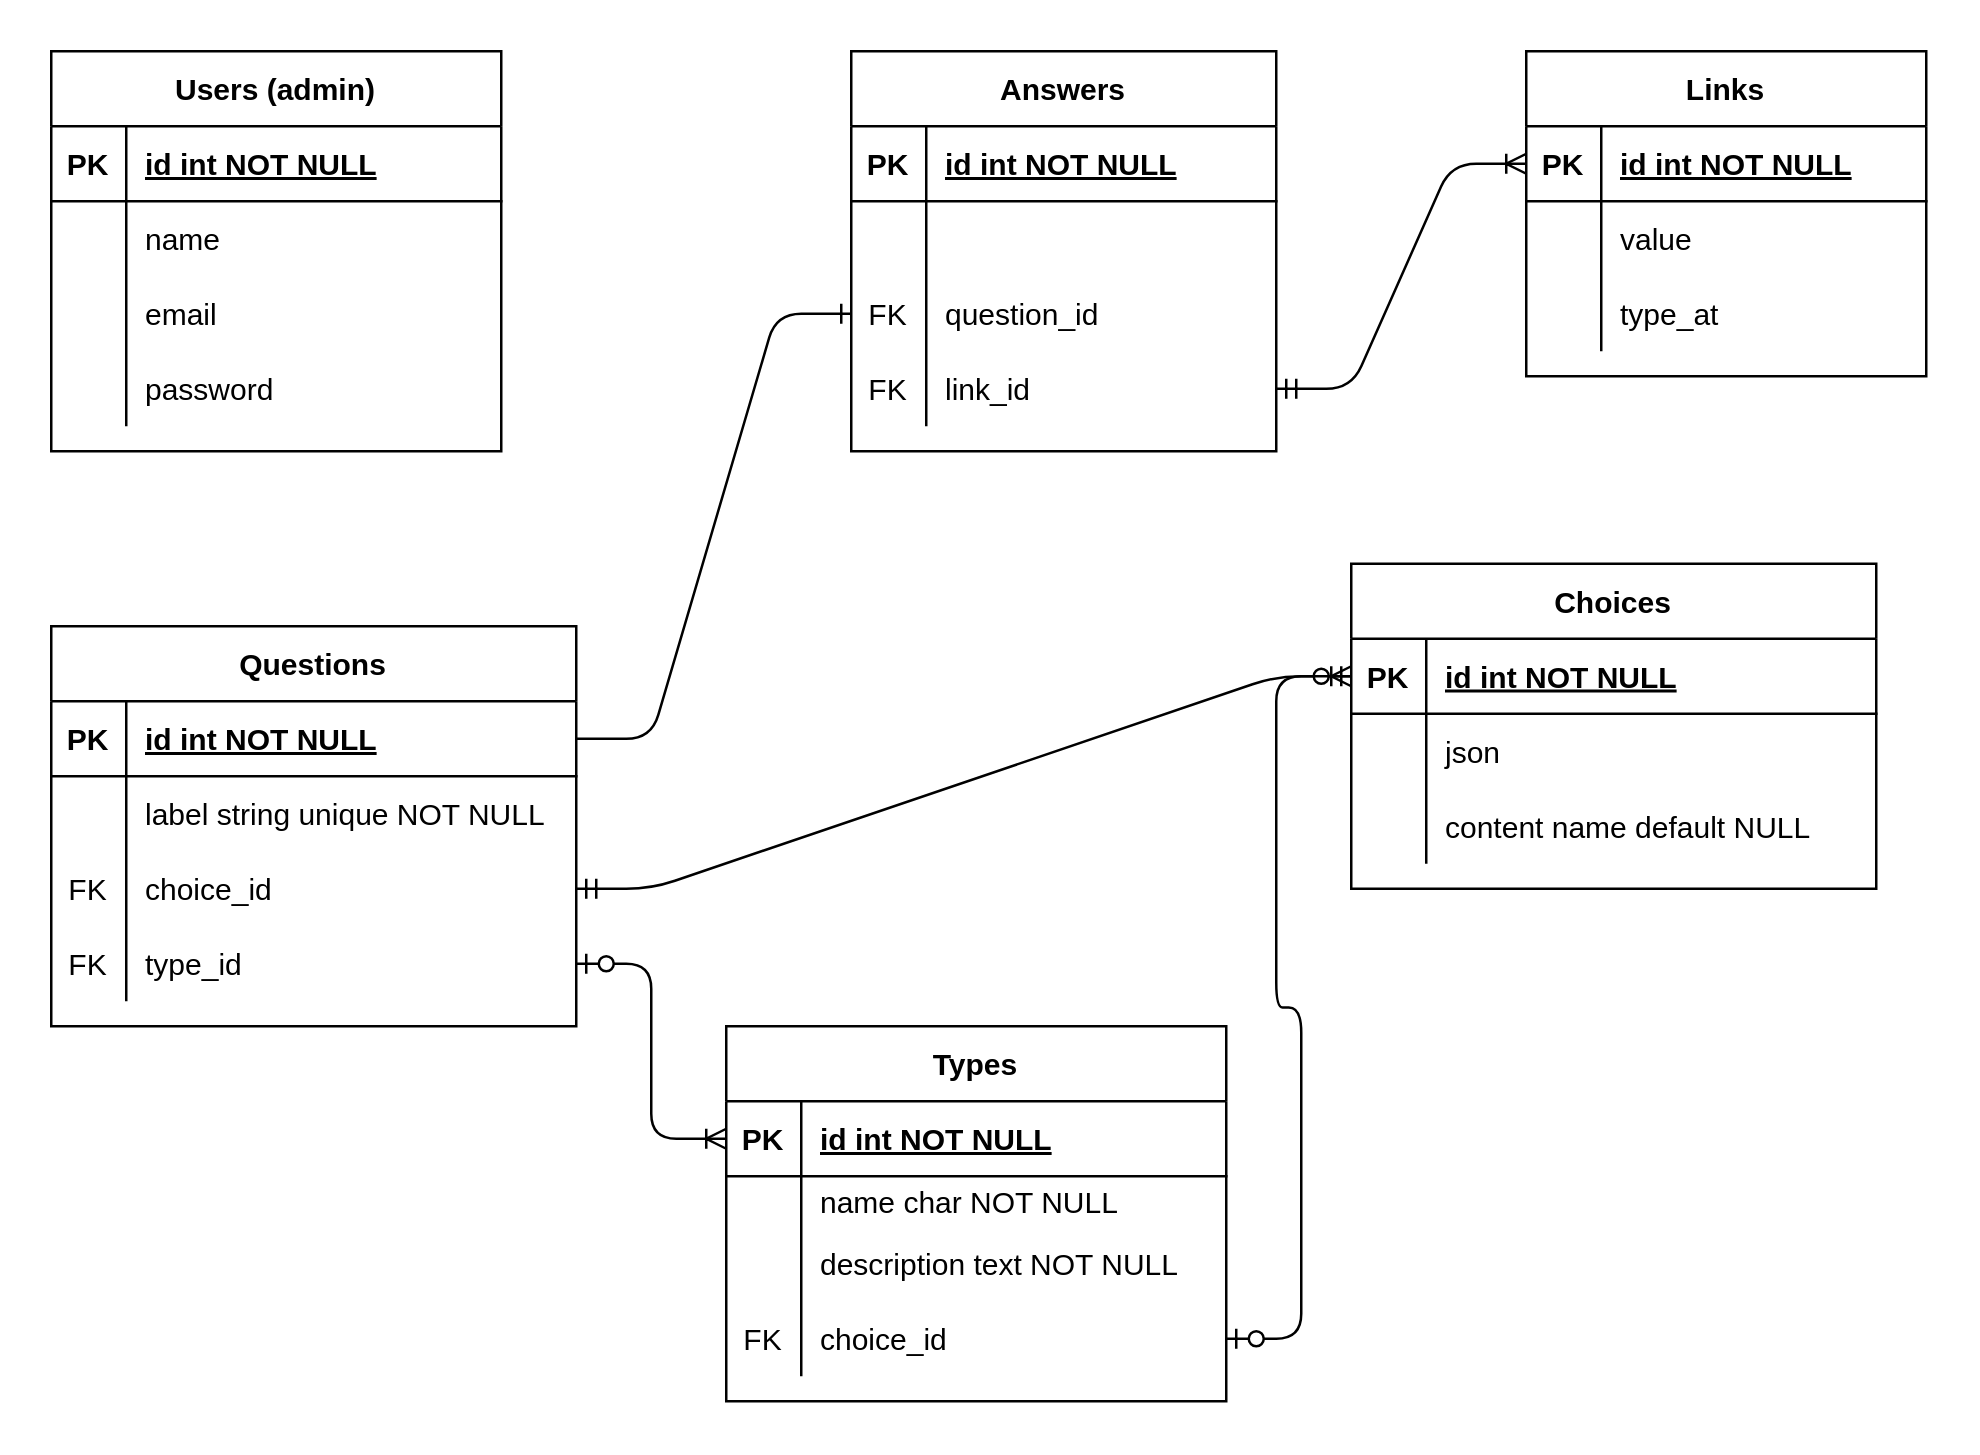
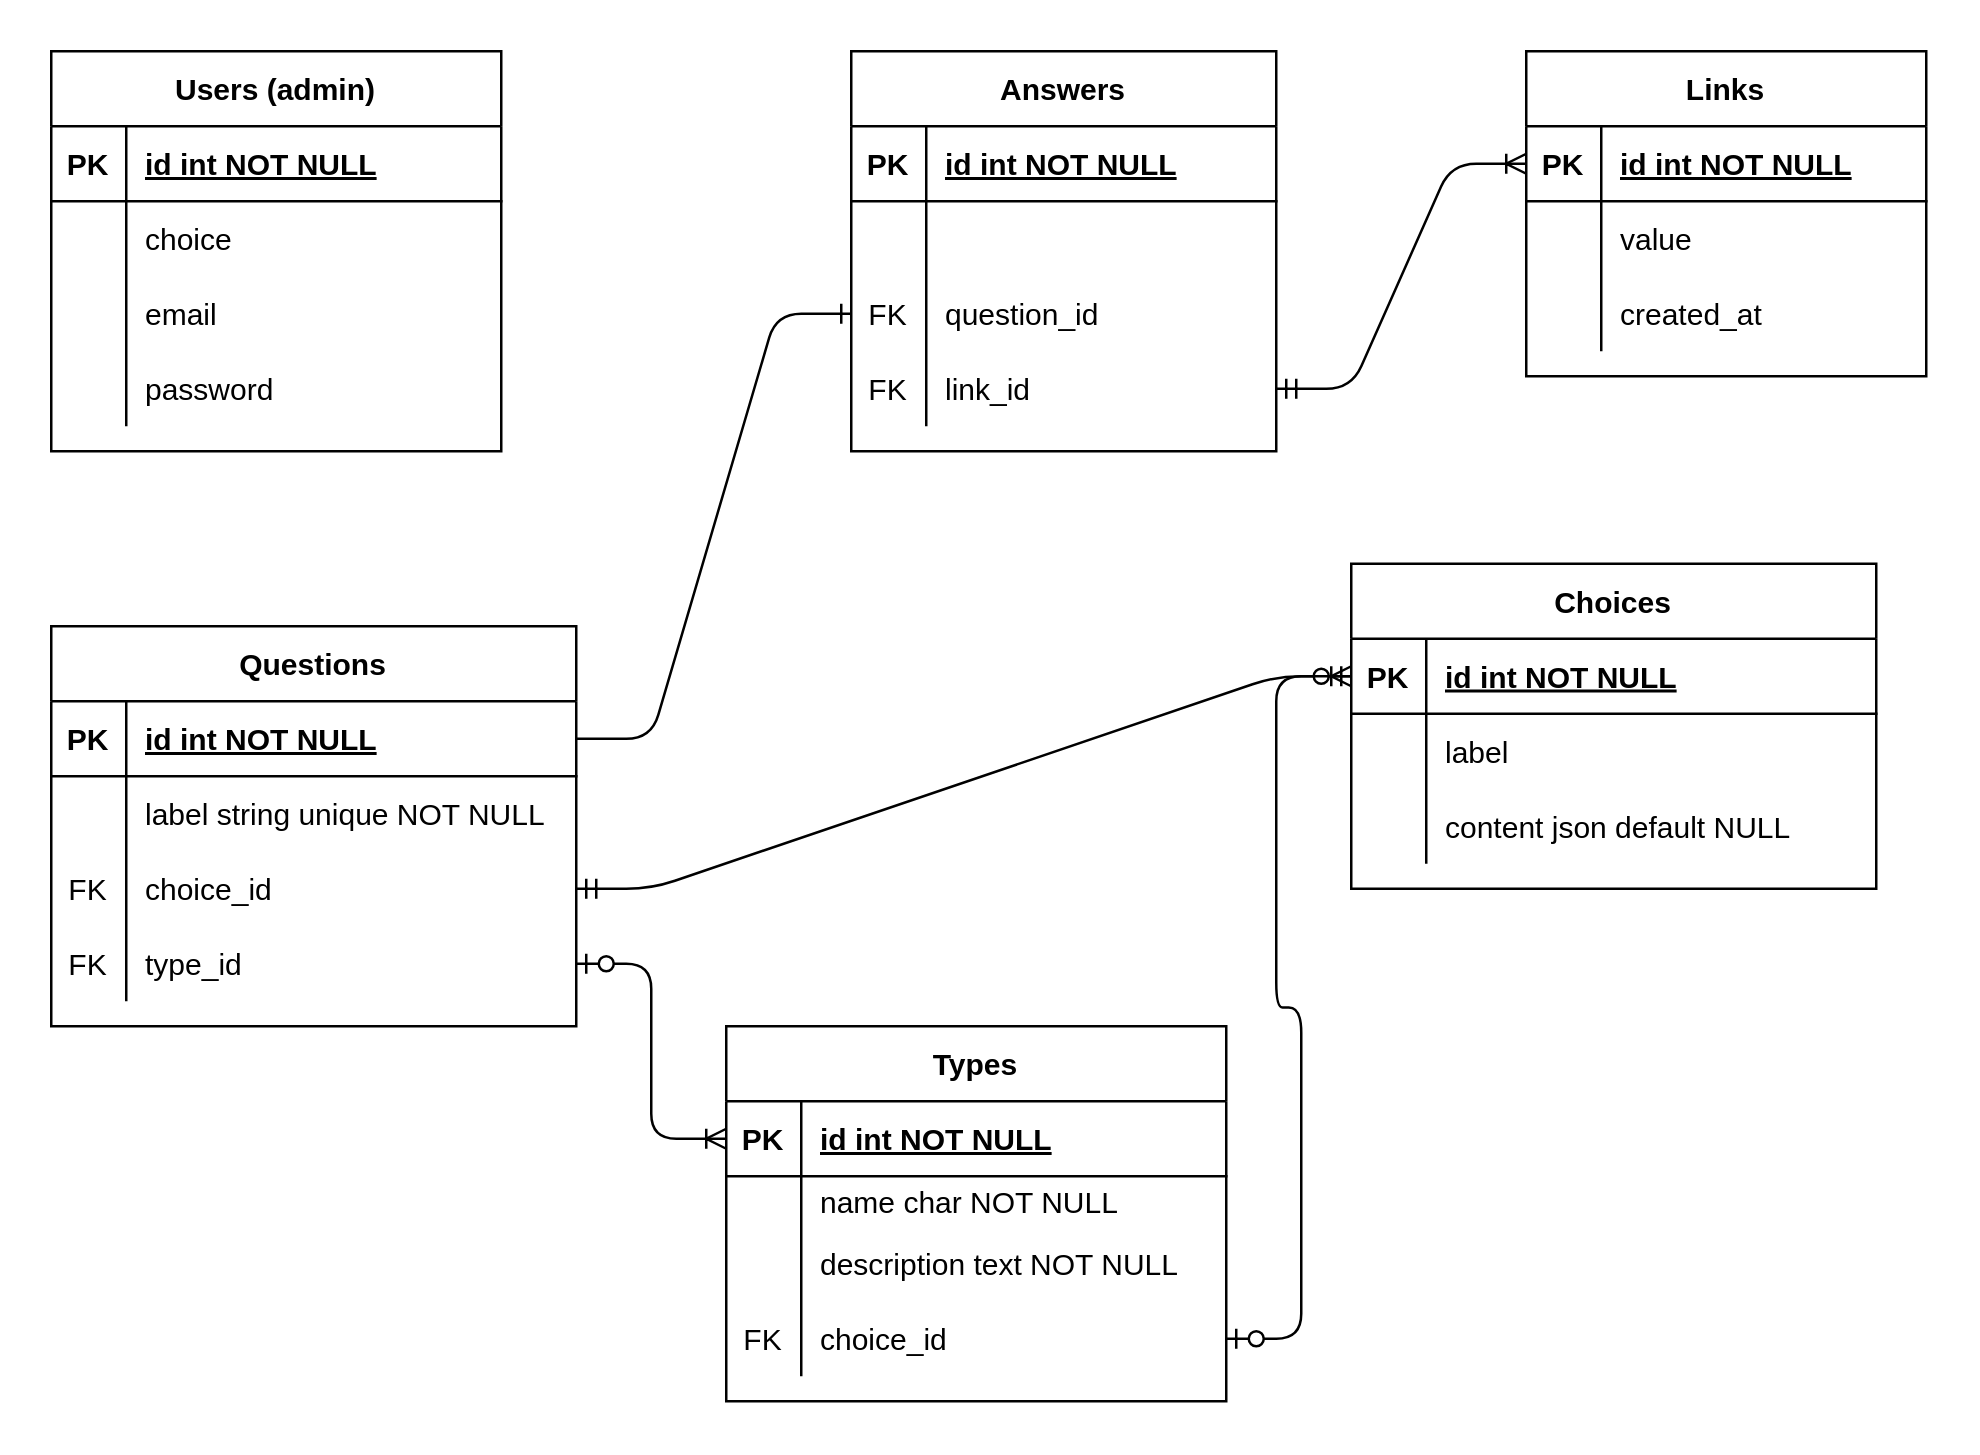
node "name": label "name" -> "choice"
node "type_at": label "type_at" -> "created_at"
node "json": label "json" -> "label"
node "content name default NULL": label "content name default NULL" -> "content json default NULL"
